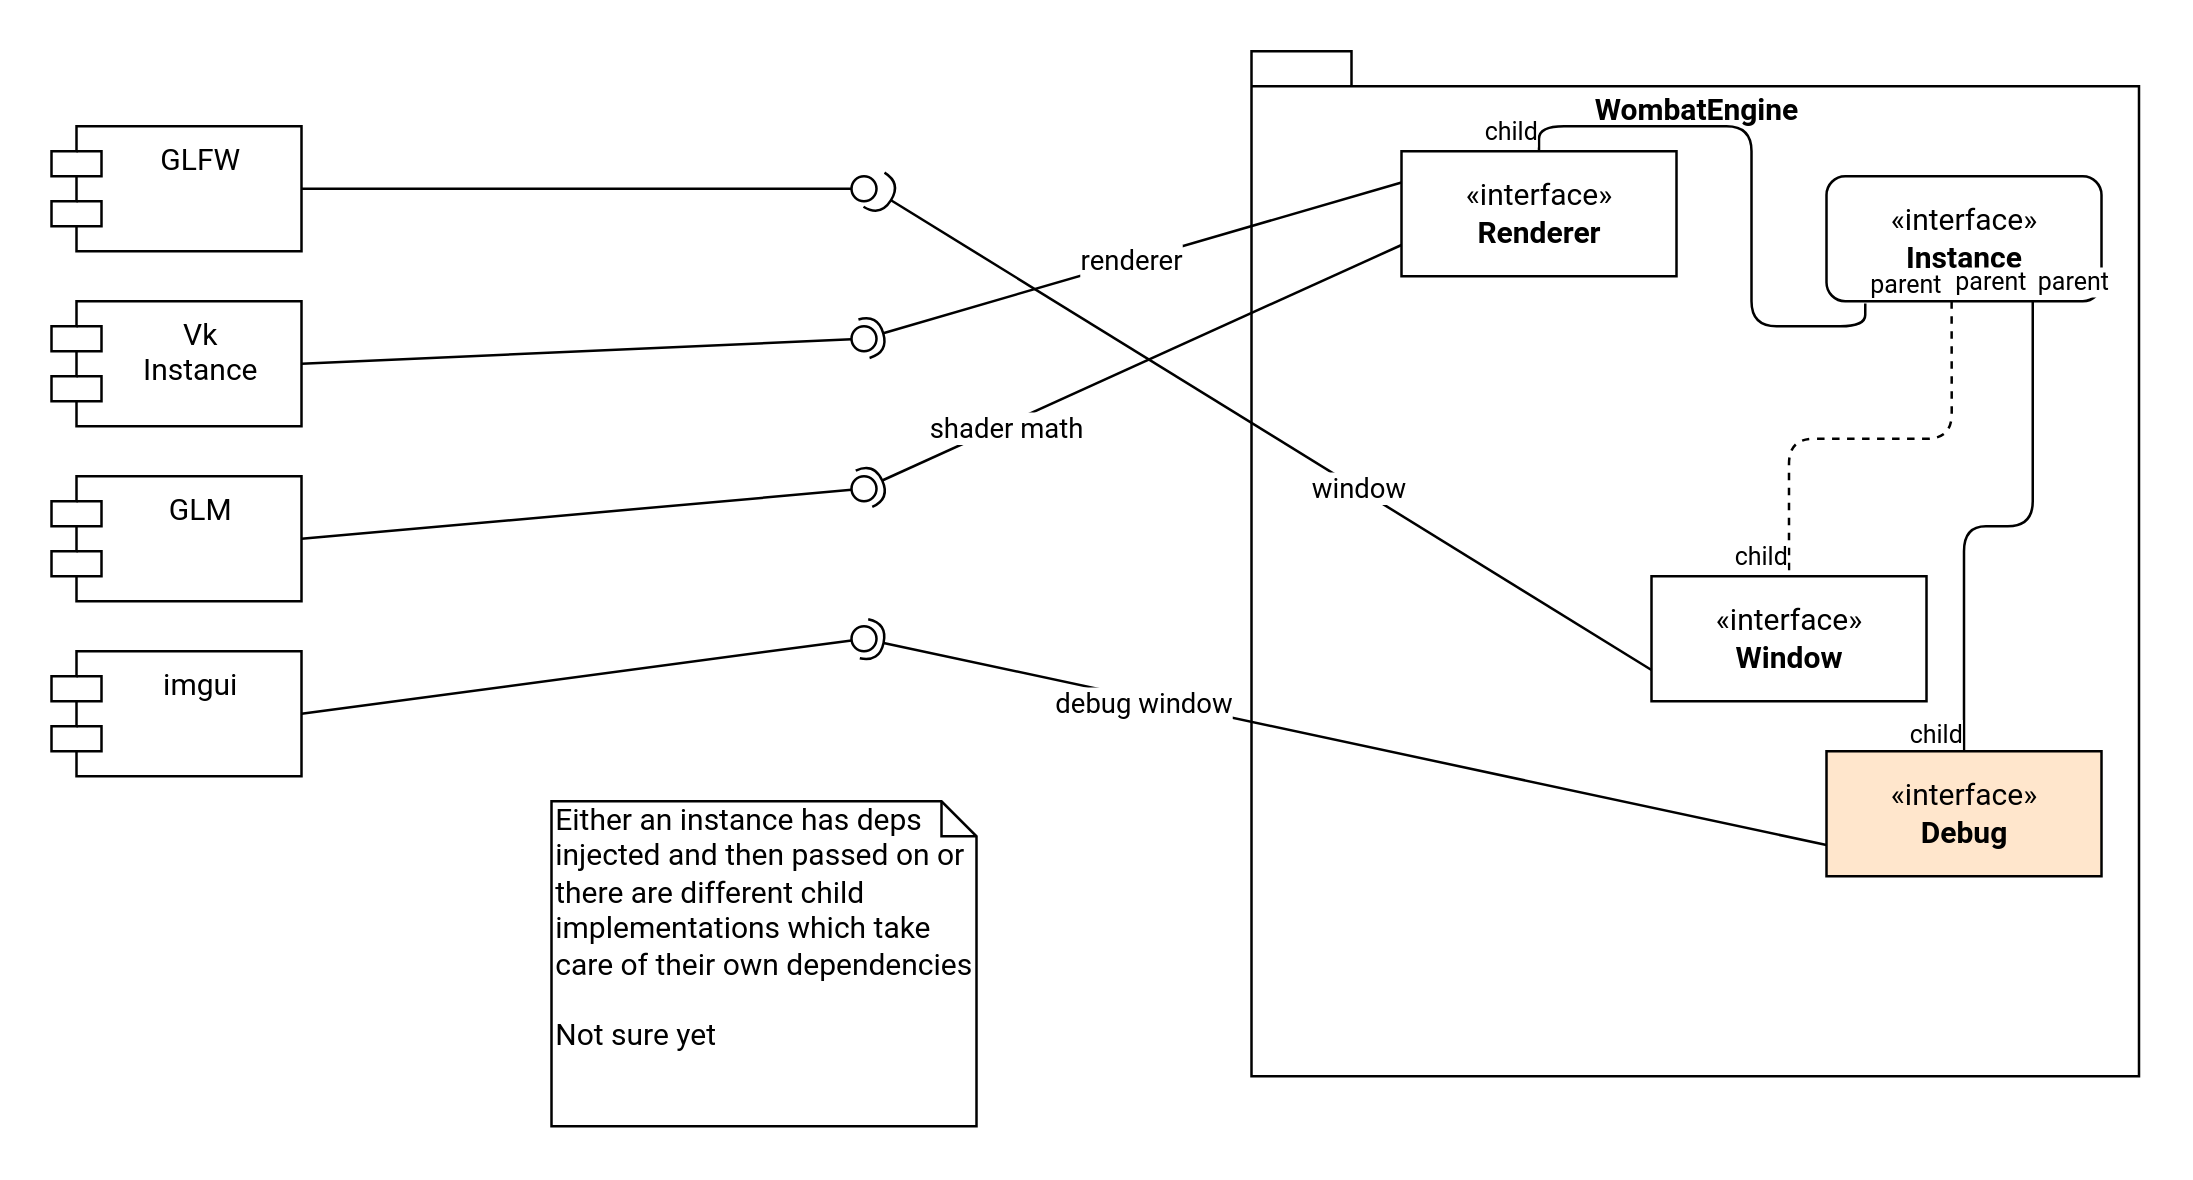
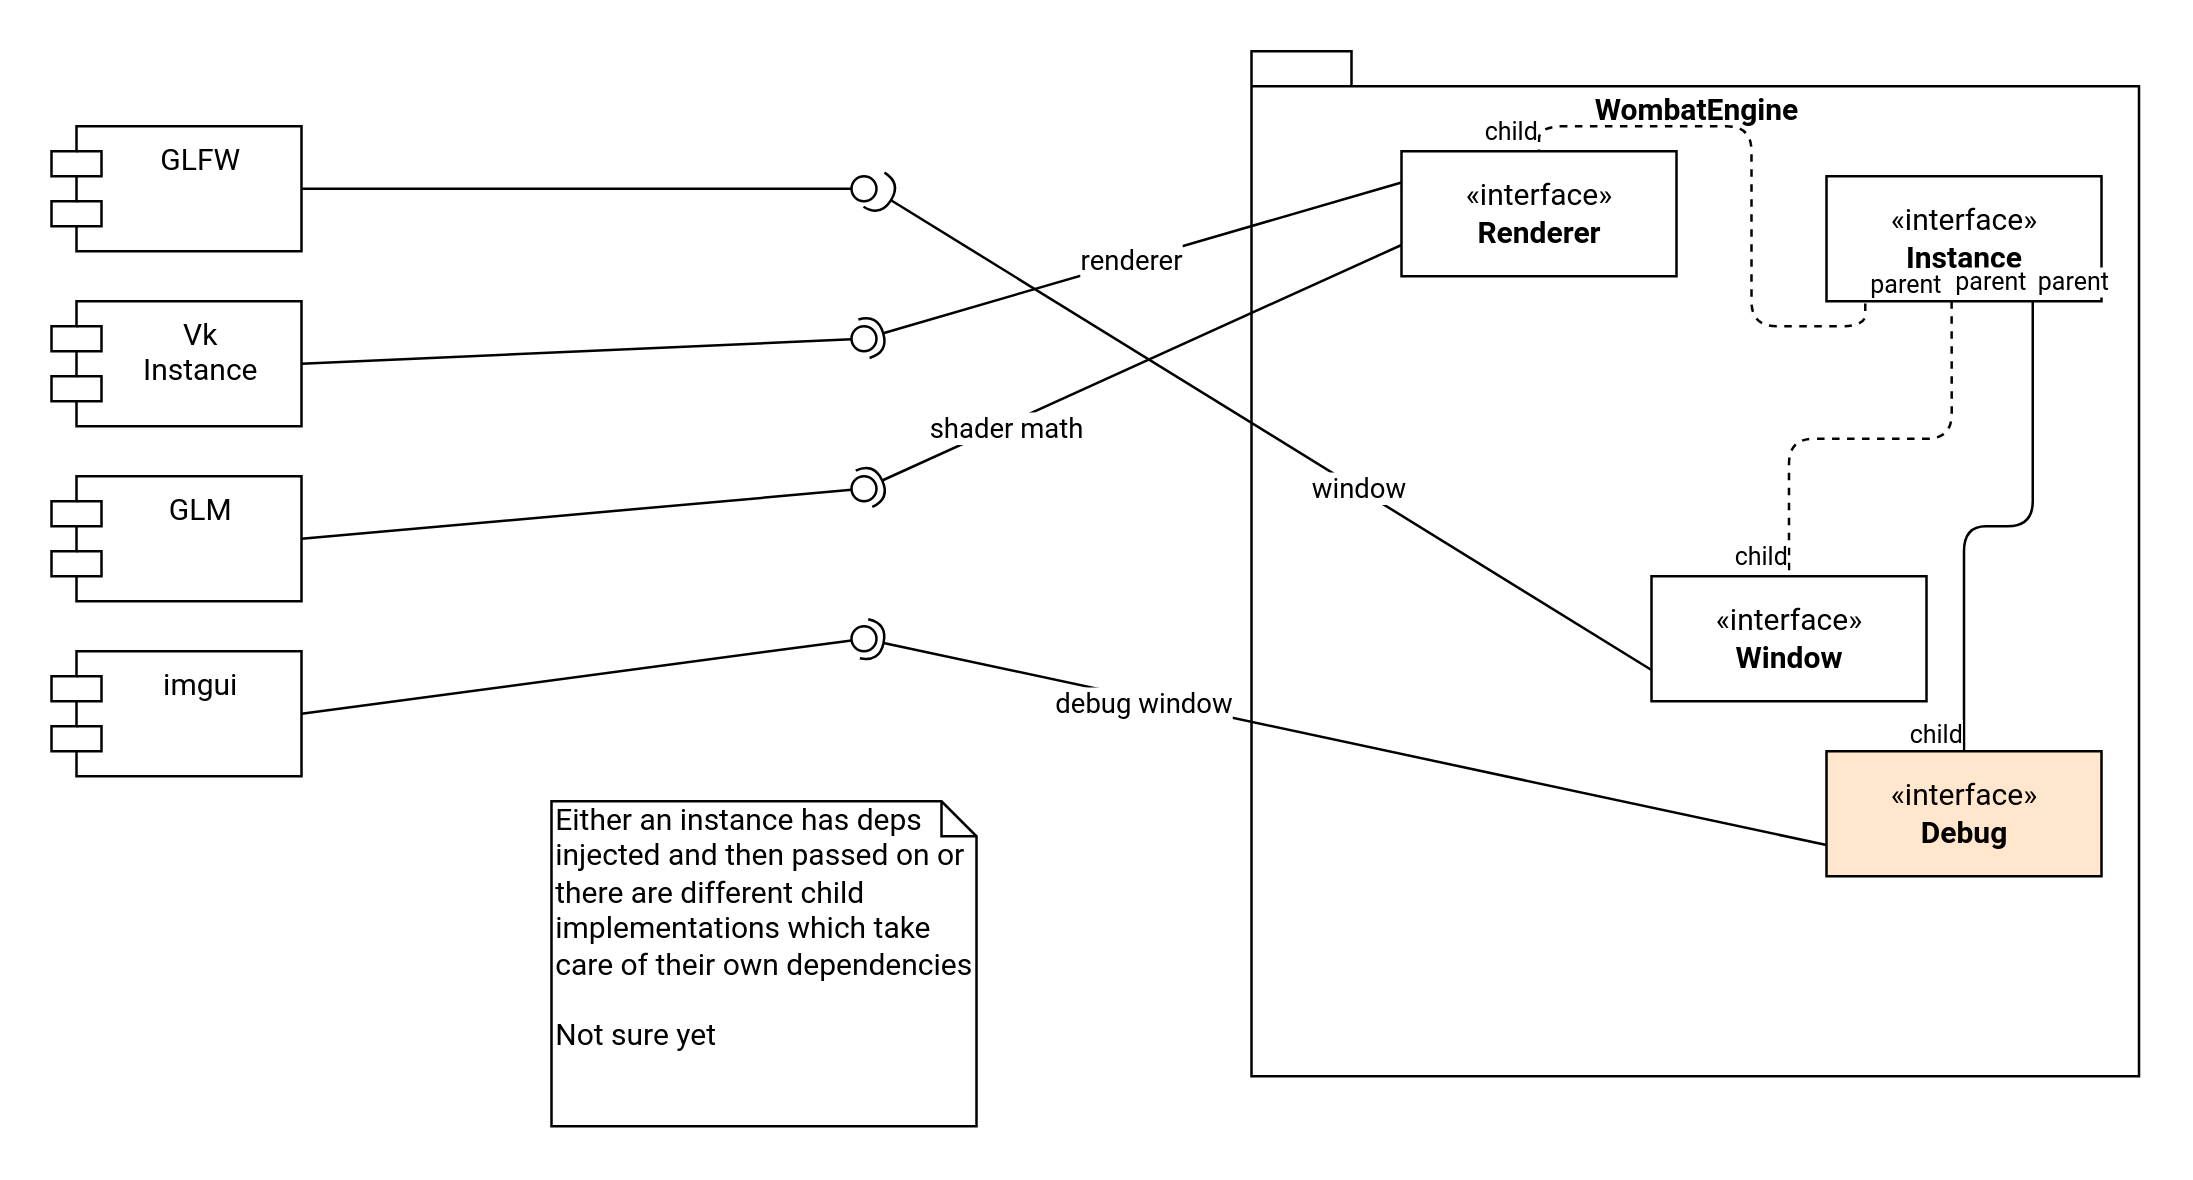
edge "«interface» Renderer" -- "«interface» Instance": style solid -> dashed
node "«interface» Instance": shape rounded rectangle -> rectangle
